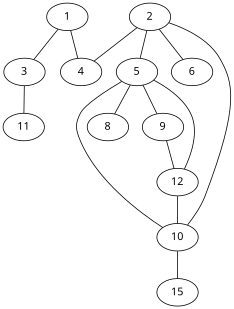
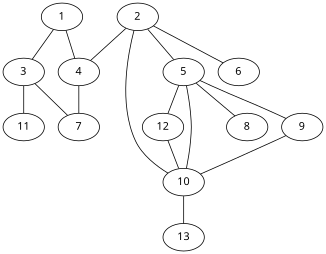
node "7": added
edge "9" -- "12": now "9" -- "10"
node "15": label "15" -> "13"
